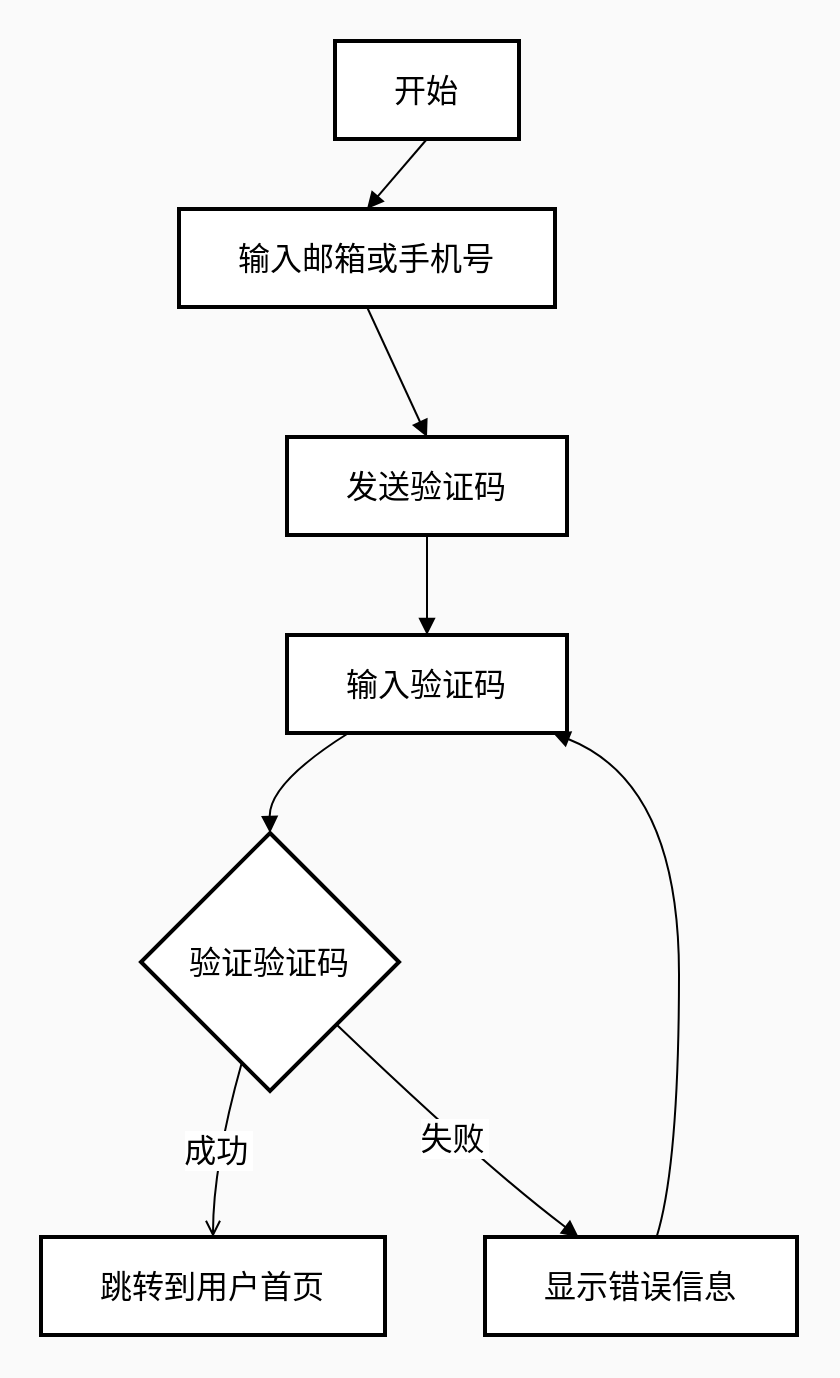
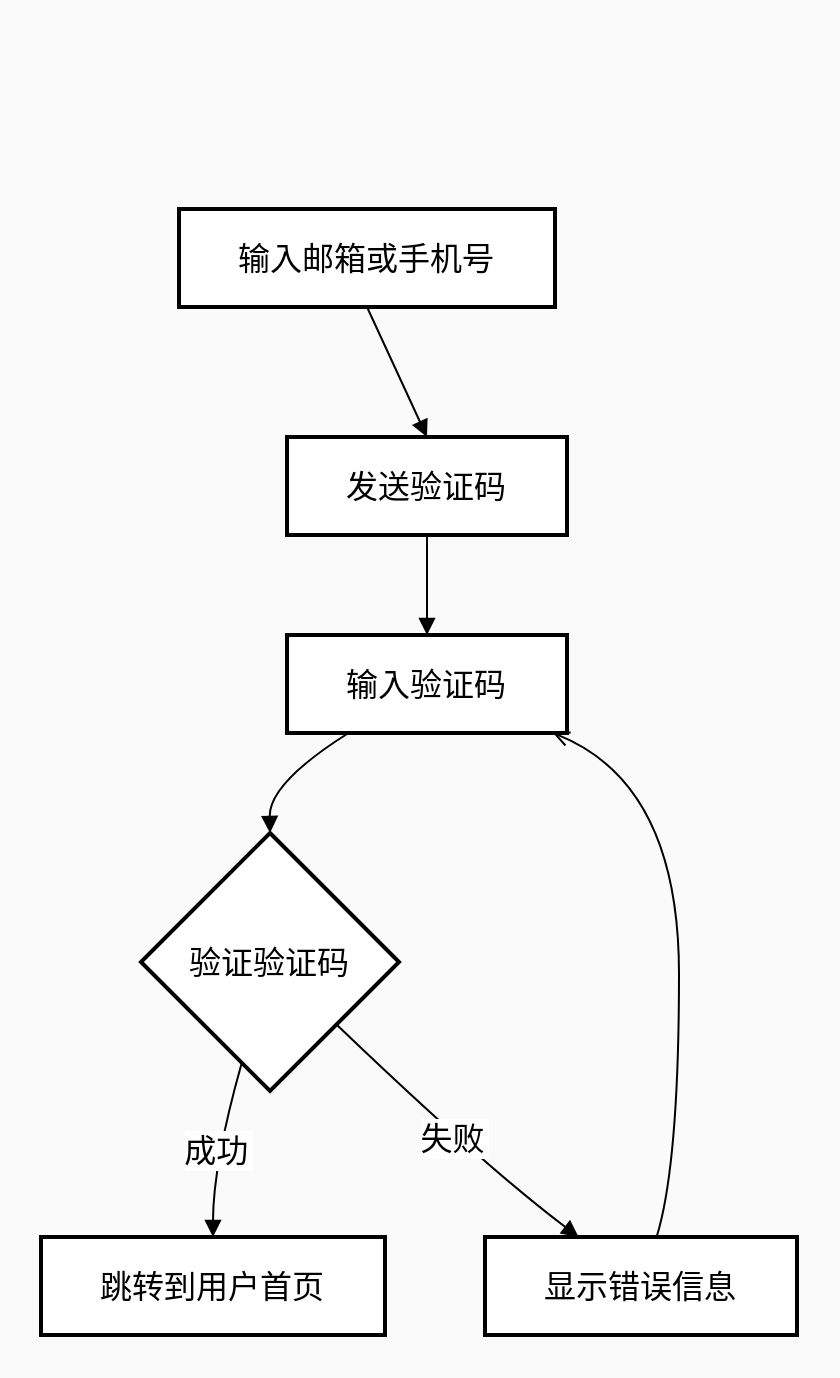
node "开始": removed
edge "开始" -> "输入邮箱或手机号": removed
edge "显示错误信息" -> "输入验证码": arrowhead block -> open
edge "验证验证码" -> "跳转到用户首页": arrowhead open -> block
